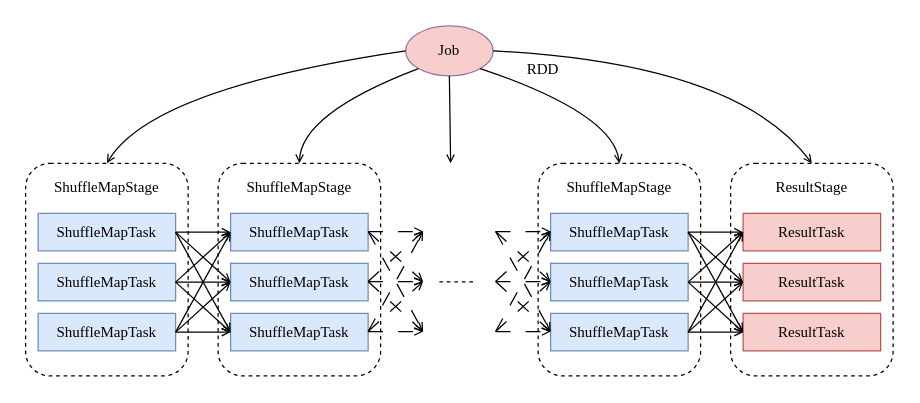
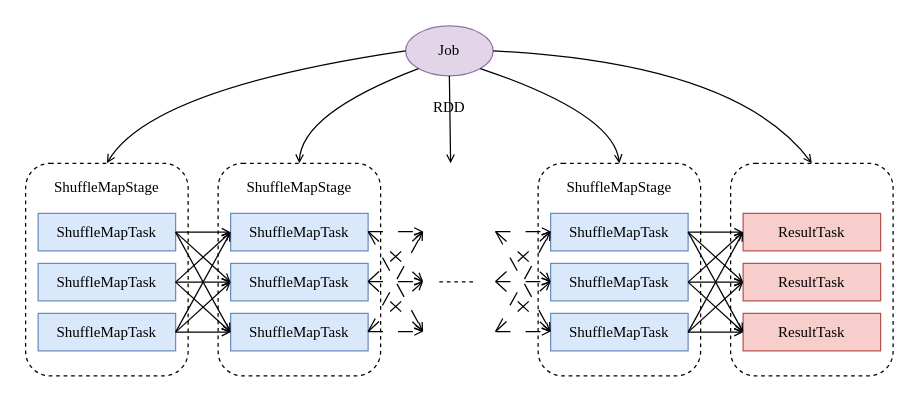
node "Job": fillcolor #f8cecc -> #e1d5e7
node "RDD": moved (543, 69) -> (449, 107)
node "ResultStage": removed
